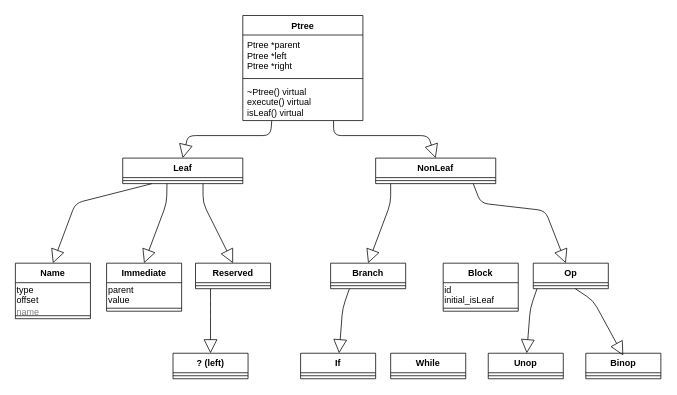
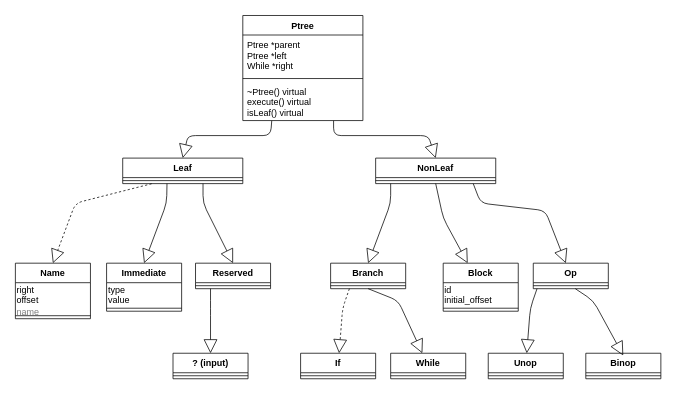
node "Ptree *parent Ptree *left Ptree *right": label "Ptree *parent Ptree *left Ptree *right" -> "Ptree *parent Ptree *left While *right"
edge "Leaf" -> "Name": style solid -> dashed
edge "NonLeaf" -> "Block": added
node "parent value": label "parent value" -> "type value"
node "id initial_isLeaf": label "id initial_isLeaf" -> "id initial_offset"
node "type offset name": label "type offset name" -> "right offset name"
edge "Branch" -> "While": added
edge "Branch" -> "If": style solid -> dashed
node "? (left)": label "? (left)" -> "? (input)"
